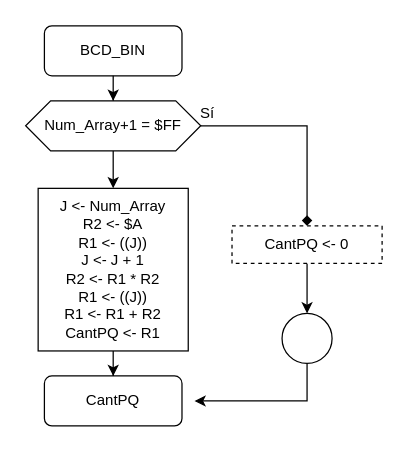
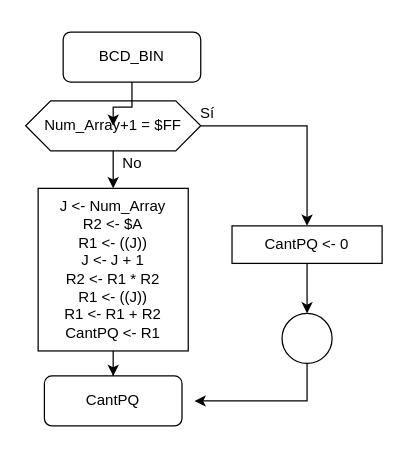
node "BCD_BIN": moved (113, 51) -> (132, 57)
node "No": added
edge "Num_Array+1 = $FF" -> "CantPQ <- 0": arrowhead diamond -> classic
node "CantPQ <- 0": style dashed -> solid
